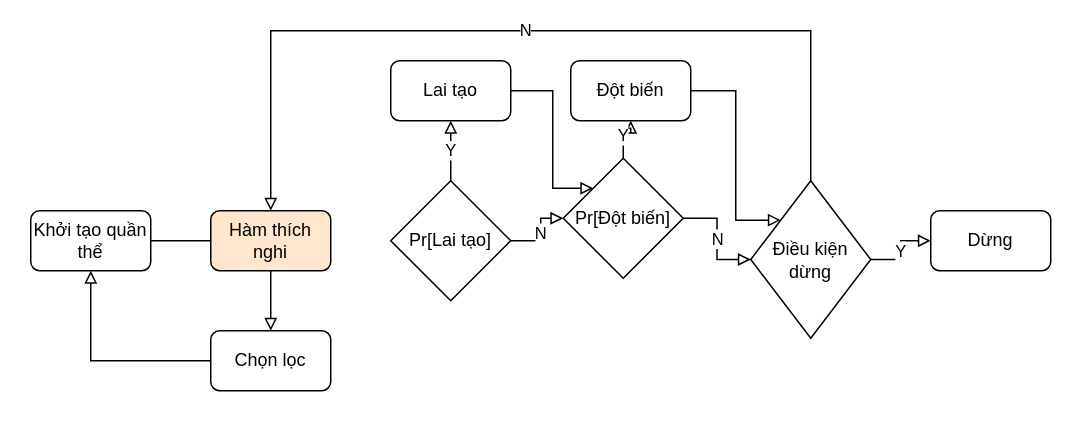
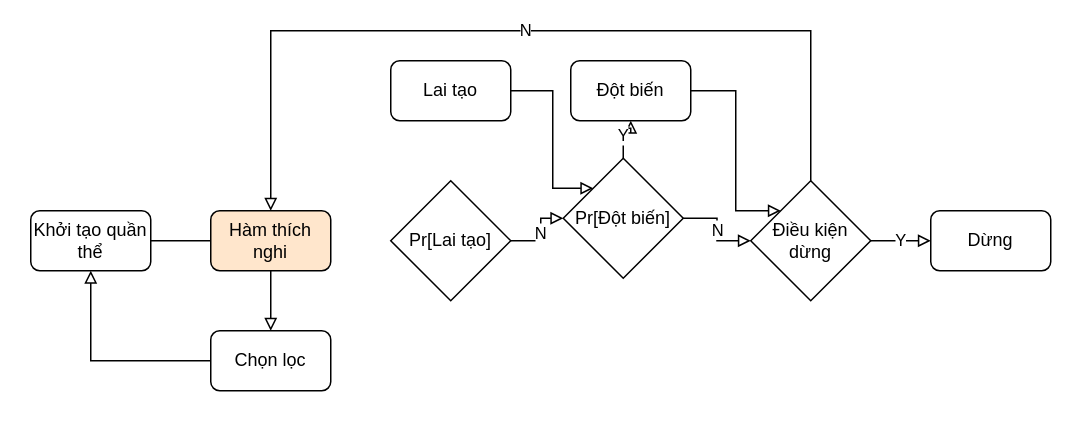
edge "Pr[Lai tạo]" -> "Lai tạo": removed, label "Y"
node "Điều kiện dừng": size 120x158 -> 120x120
